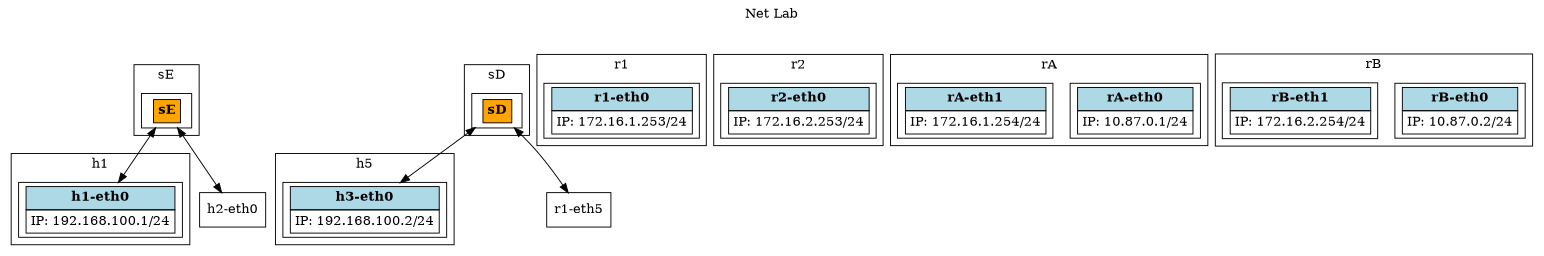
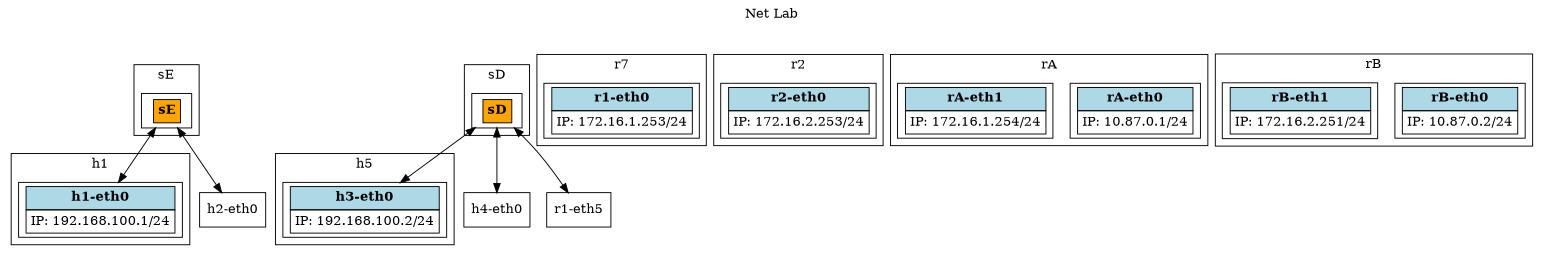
cluster "r1": label "r1" -> "r7"
node "rB-eth1": text "IP: 172.16.2.254/24" -> "IP: 172.16.2.251/24"
node "h4-eth0": added
